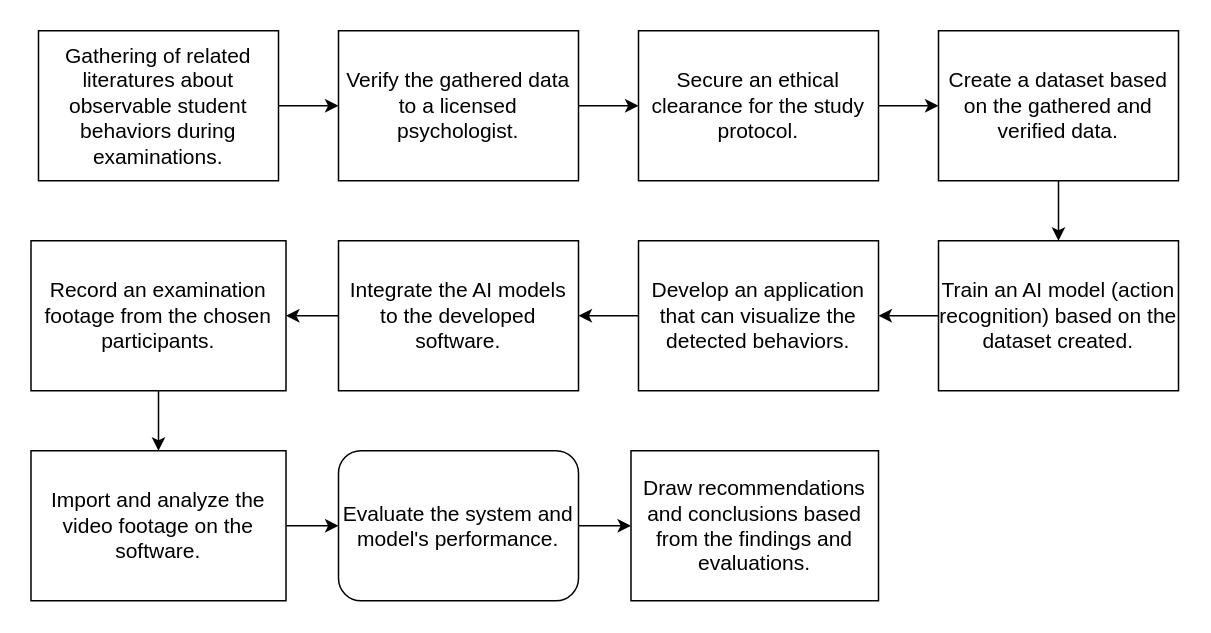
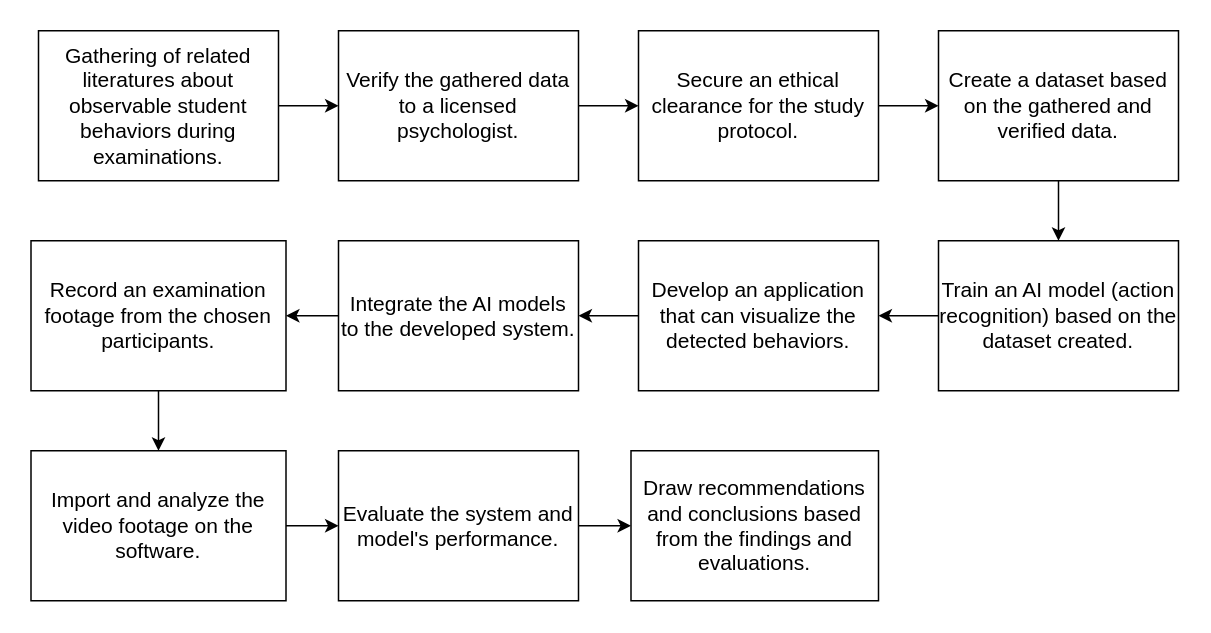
node "Integrate the AI models to the developed software.": label "Integrate the AI models to the developed software." -> "Integrate the AI models to the developed system."
node "Evaluate the system and model's performance.": shape rounded rectangle -> rectangle
